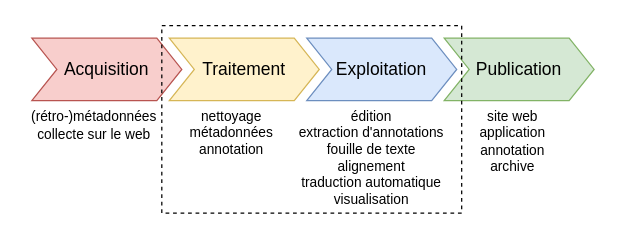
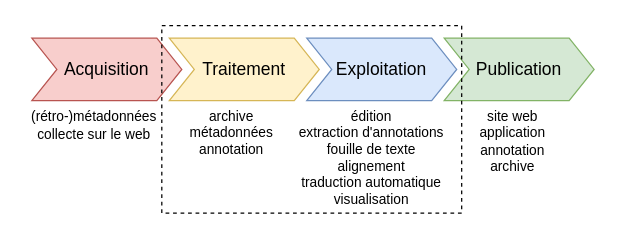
node "nettoyage métadonnées annotation": label "nettoyage métadonnées annotation" -> "archive métadonnées annotation"
